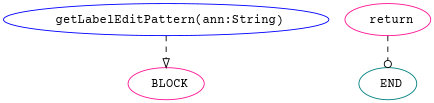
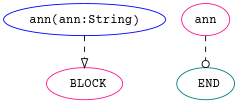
node "getLabelEditPattern(ann:String)": label "getLabelEditPattern(ann:String)" -> "ann(ann:String)"
node "return": label "return" -> "ann"
